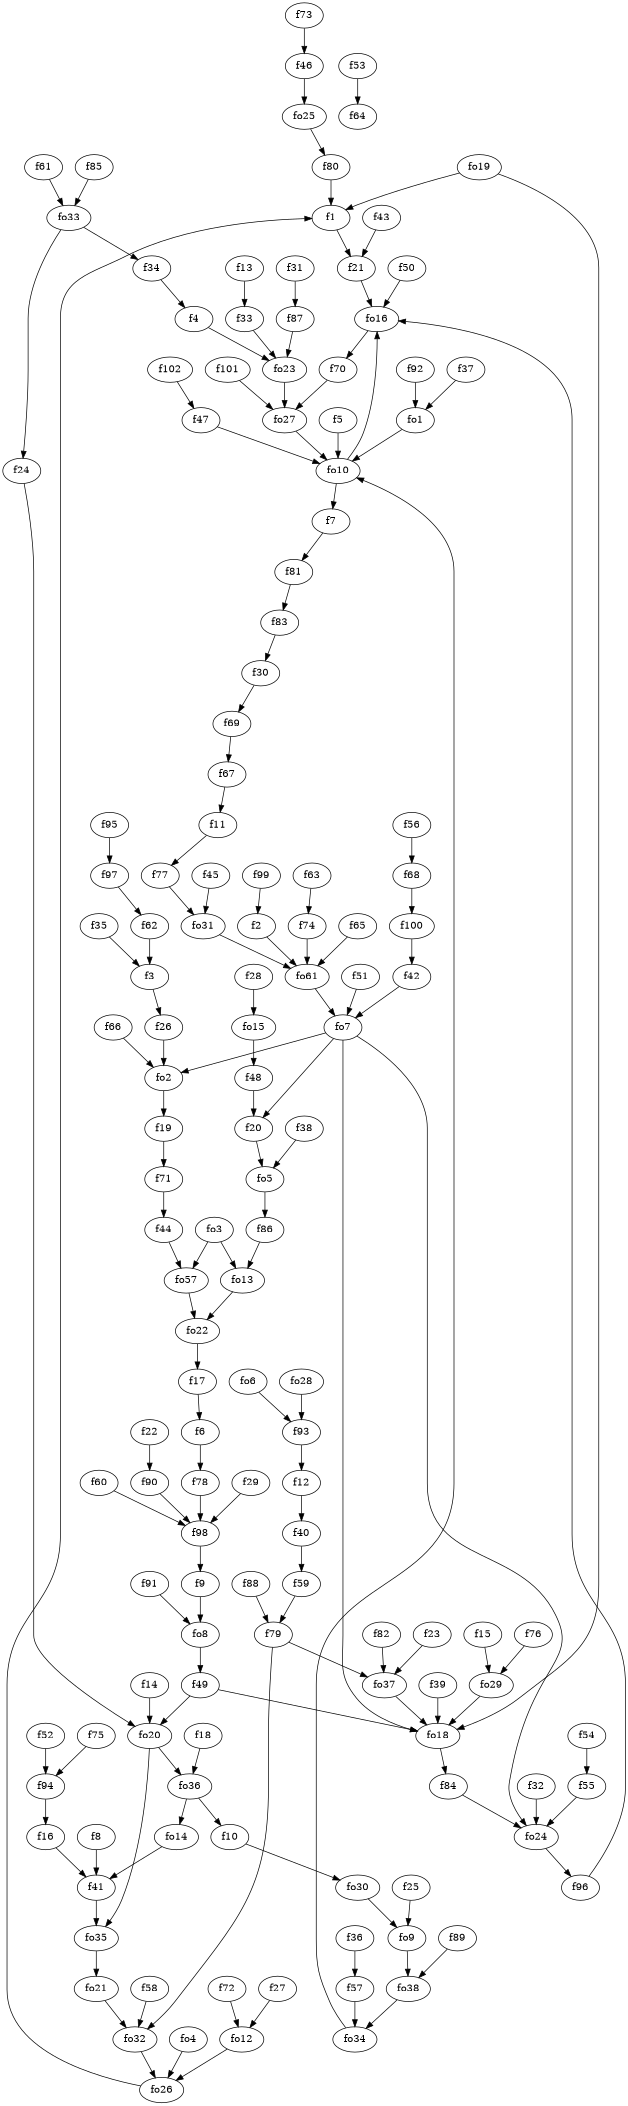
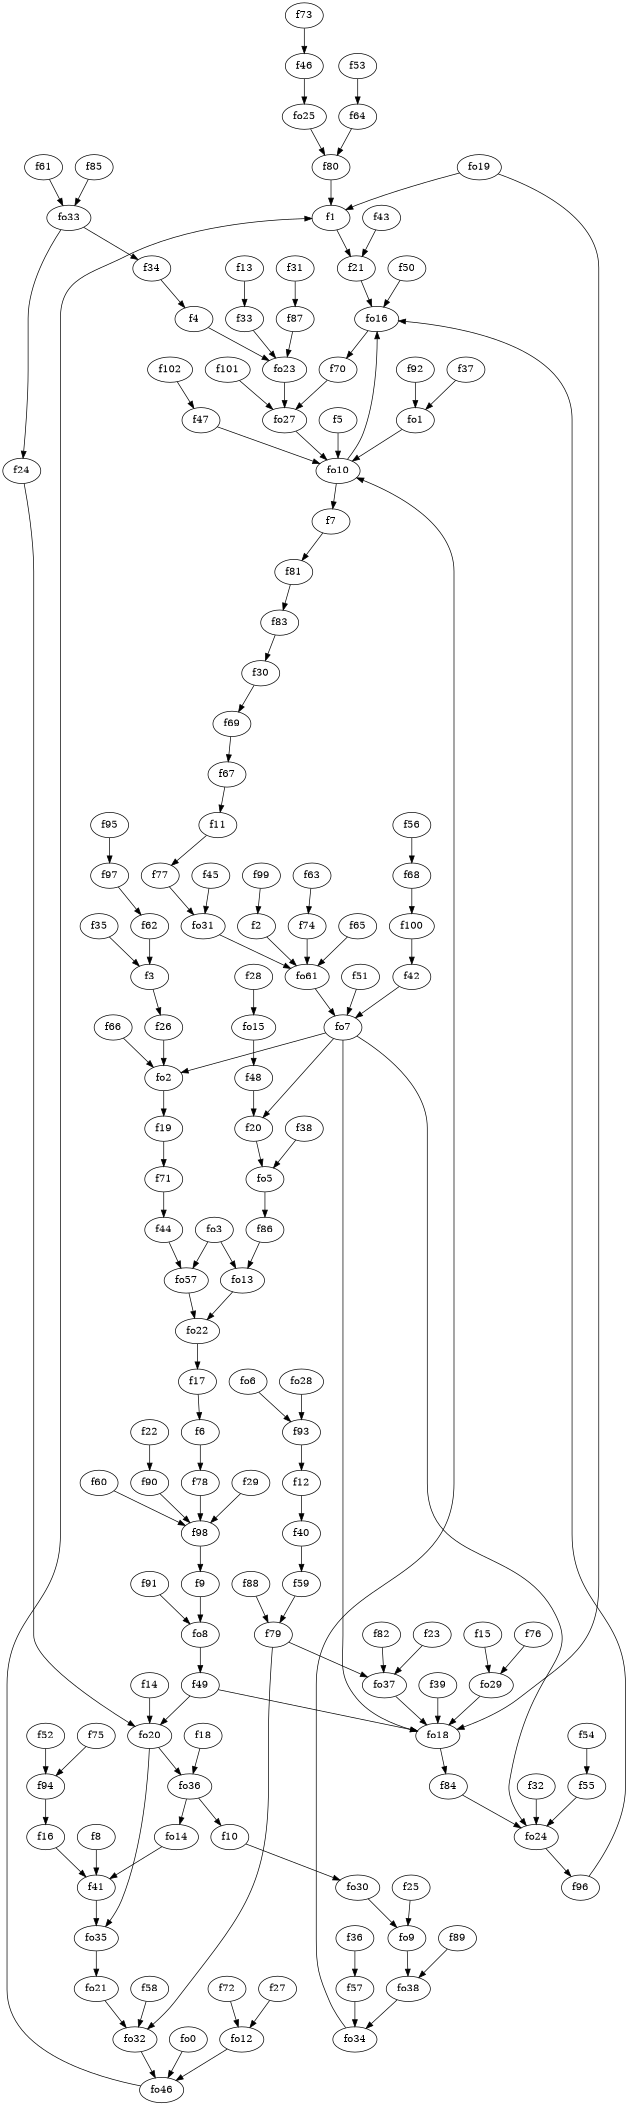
edge "f64" -> "f80": added
node "fo4": label "fo4" -> "fo0"
node "fo26": label "fo26" -> "fo46"
